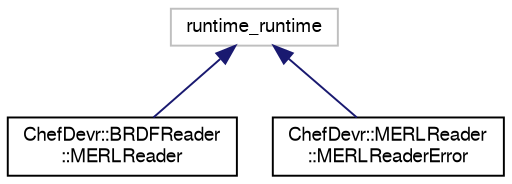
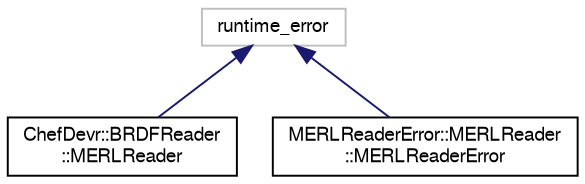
node "runtime_runtime": label "runtime_runtime" -> "runtime_error"
node "ChefDevr::MERLReader ::MERLReaderError": label "ChefDevr::MERLReader ::MERLReaderError" -> "MERLReaderError::MERLReader ::MERLReaderError"
